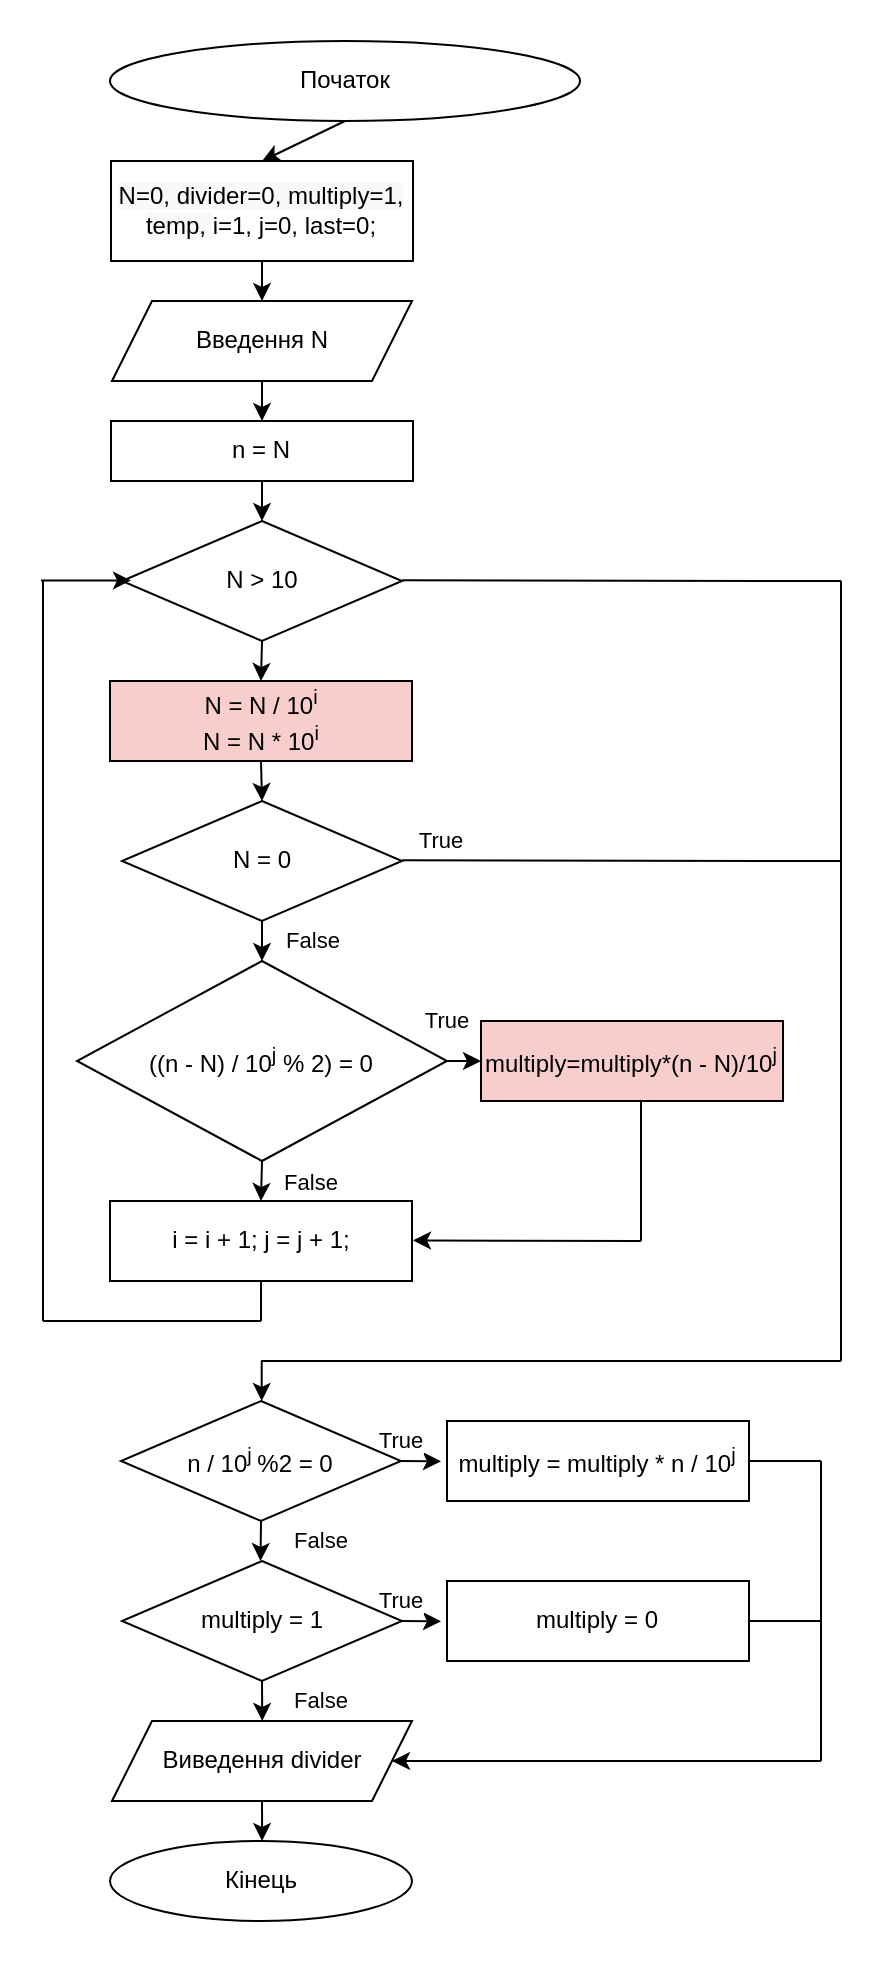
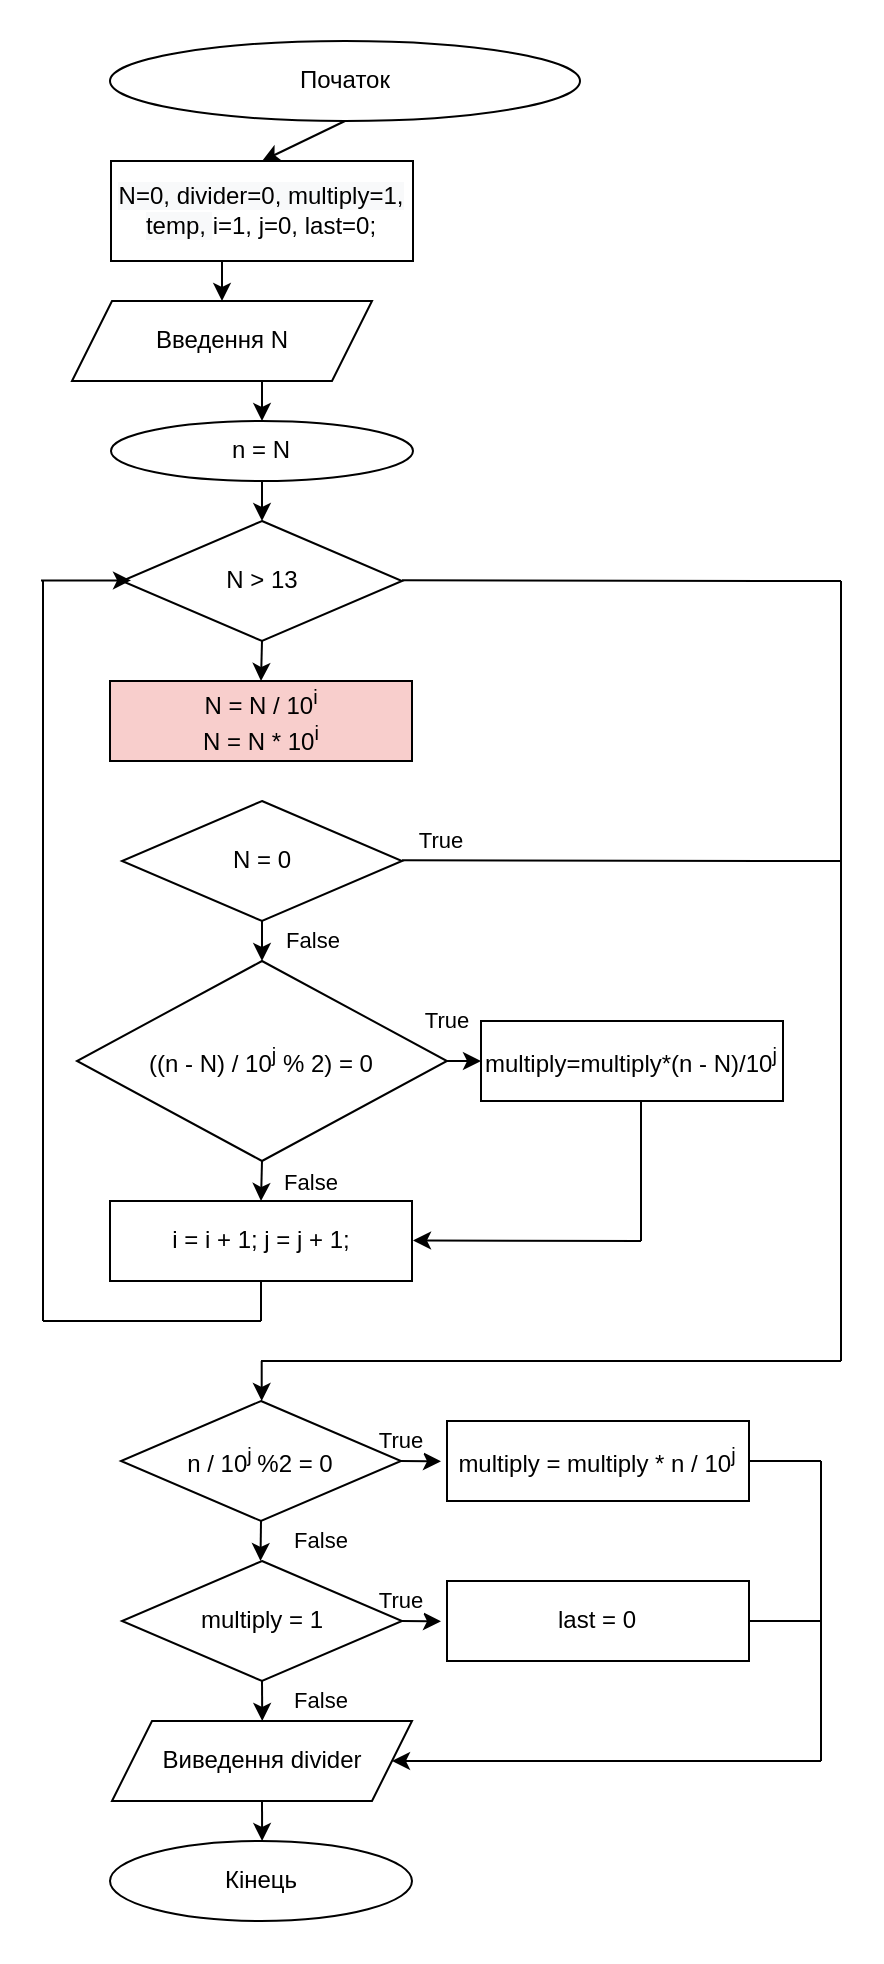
node "Введення N": moved (262, 341) -> (222, 341)
node "n = N": shape rectangle -> ellipse
node "N > 10": label "N > 10" -> "N > 13"
edge "N = N / 10i N = N * 10i" -> "N = 0": removed
node "multiply=multiply*(n - N)/10j": fillcolor #f8cecc -> #ffffff
node "multiply = 0": label "multiply = 0" -> "last = 0"
